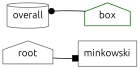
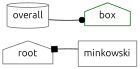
edge "box" -> "overall": reversed
edge "root" -> "minkowski": reversed
